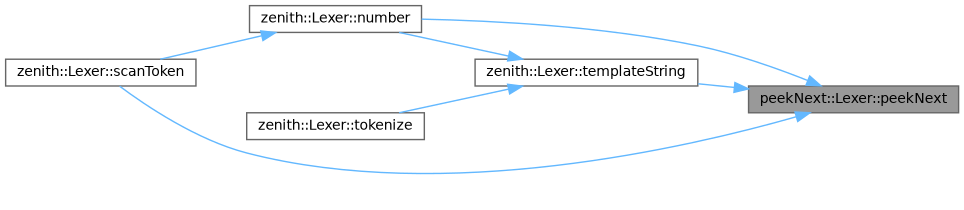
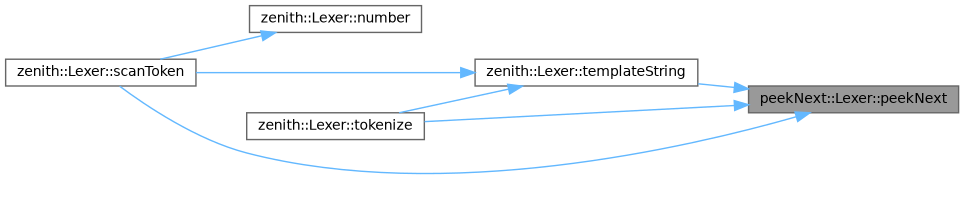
edge "zenith::Lexer::number" -> "peekNext::Lexer::peekNext": now "zenith::Lexer::tokenize" -> "peekNext::Lexer::peekNext"
edge "zenith::Lexer::number" -> "zenith::Lexer::templateString": now "zenith::Lexer::scanToken" -> "zenith::Lexer::templateString"
